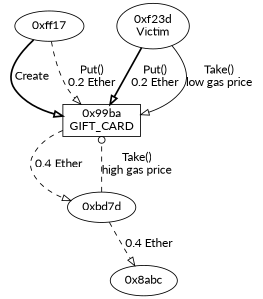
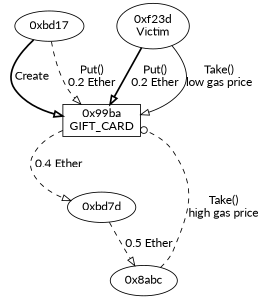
node "0xff17": label "0xff17" -> "0xbd17"
edge "0xbd7d" -> "0x99ba GIFT_CARD": now "0x8abc" -> "0x99ba GIFT_CARD"
edge "0xbd7d" -> "0x8abc": label "0.4 Ether" -> "0.5 Ether"
